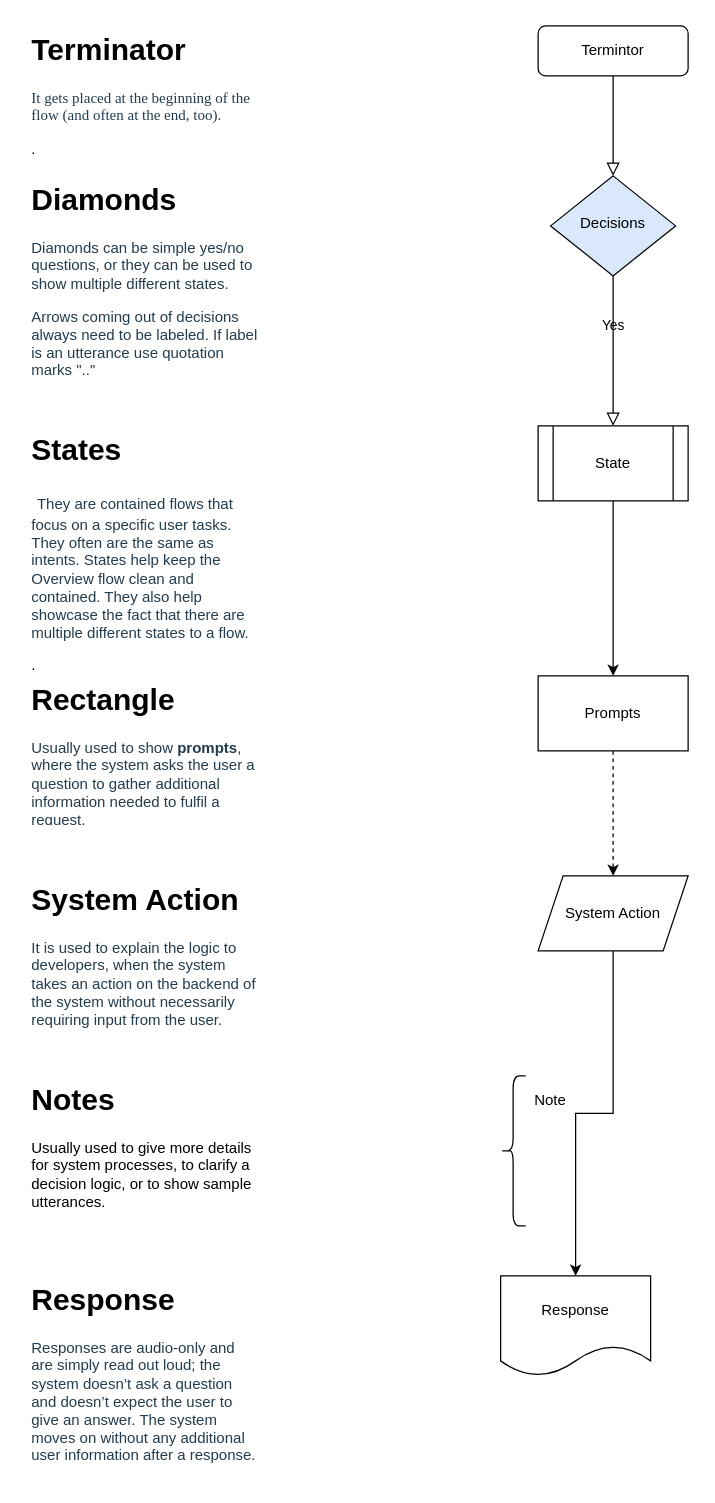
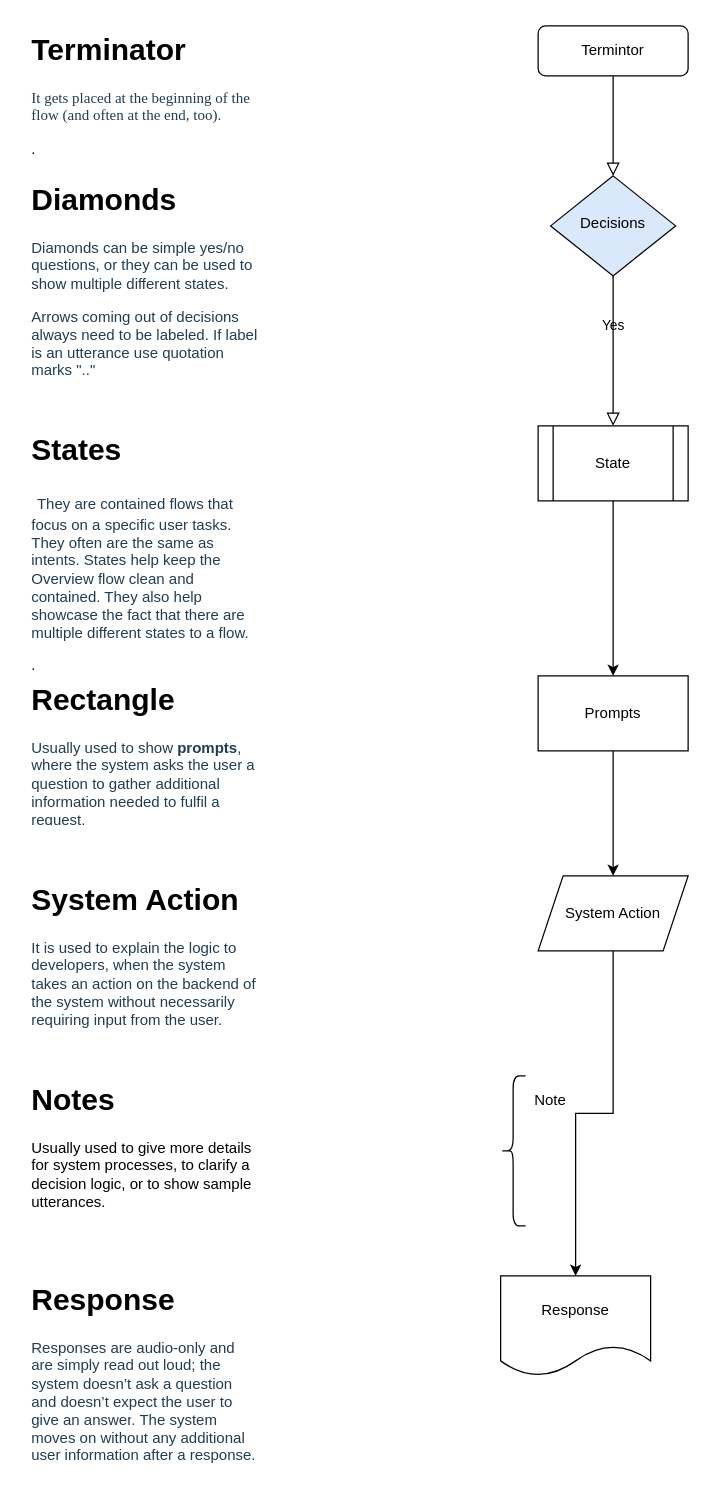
edge "Prompts" -> "System Action": style dashed -> solid
